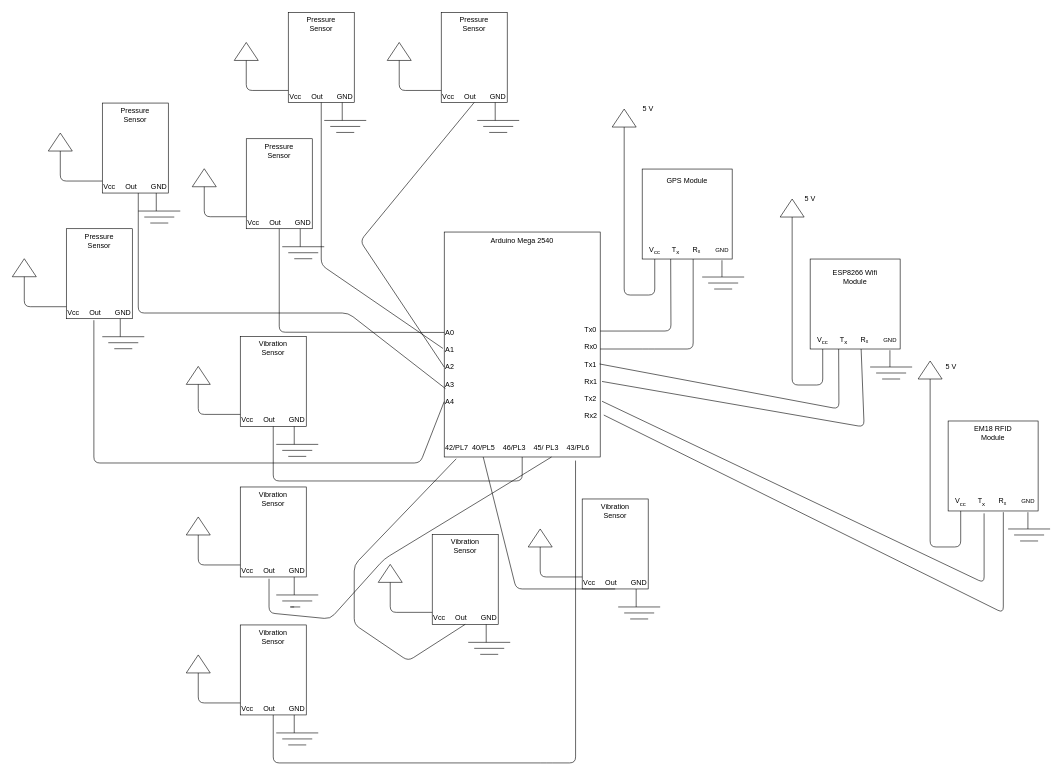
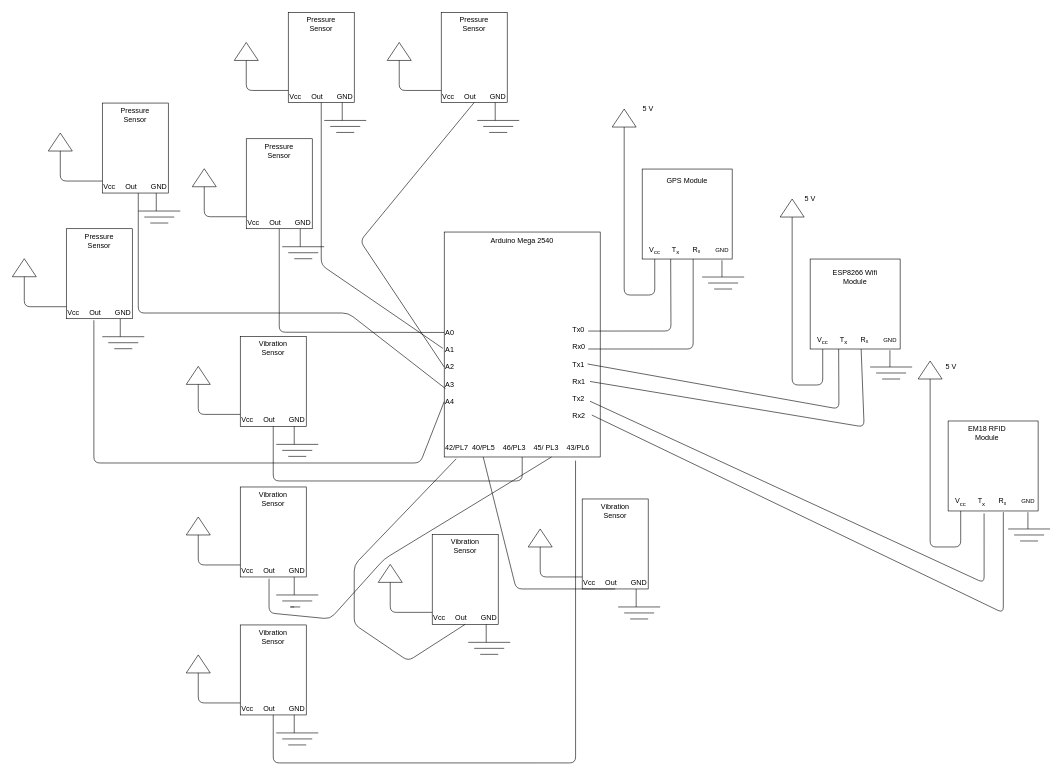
node "Tx0 Rx0 Tx1 Rx1 Tx2 Rx2": moved (592, 373) -> (580, 373)
node "EM18 RFID Module": moved (993, 433) -> (987, 433)
